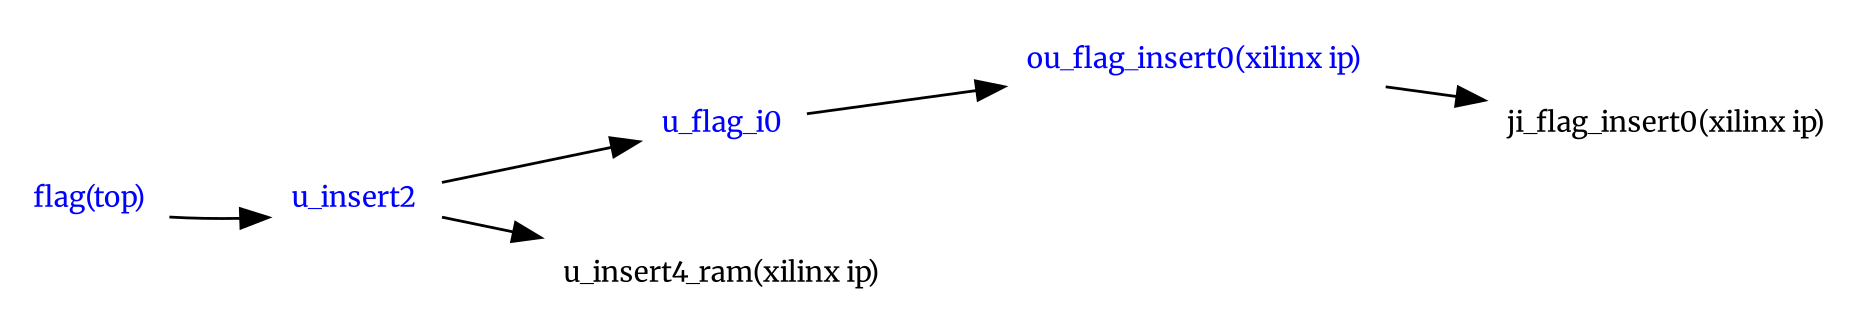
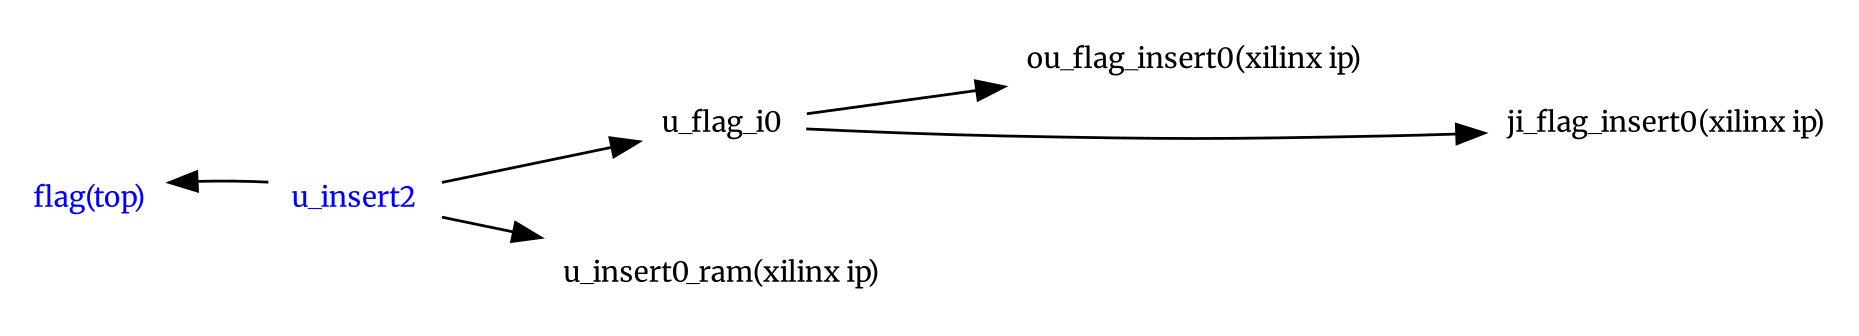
node "ou_flag_insert0(xilinx ip)": fontcolor blue -> black
edge "ou_flag_insert0(xilinx ip)" -> "ji_flag_insert0(xilinx ip)": now "u_flag_i0" -> "ji_flag_insert0(xilinx ip)"
node "u_flag_i0": fontcolor blue -> black
edge "flag(top)" -> "u_insert2": reversed
node "u_insert4_ram(xilinx ip)": label "u_insert4_ram(xilinx ip)" -> "u_insert0_ram(xilinx ip)"
